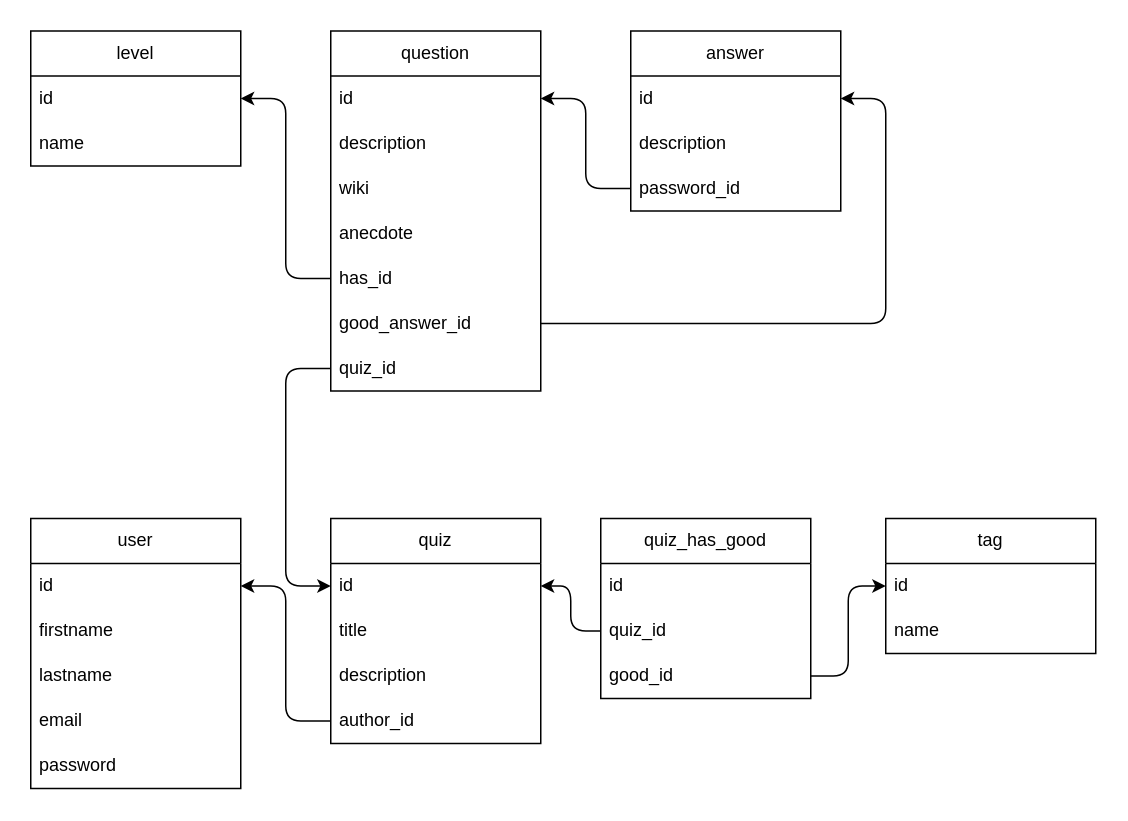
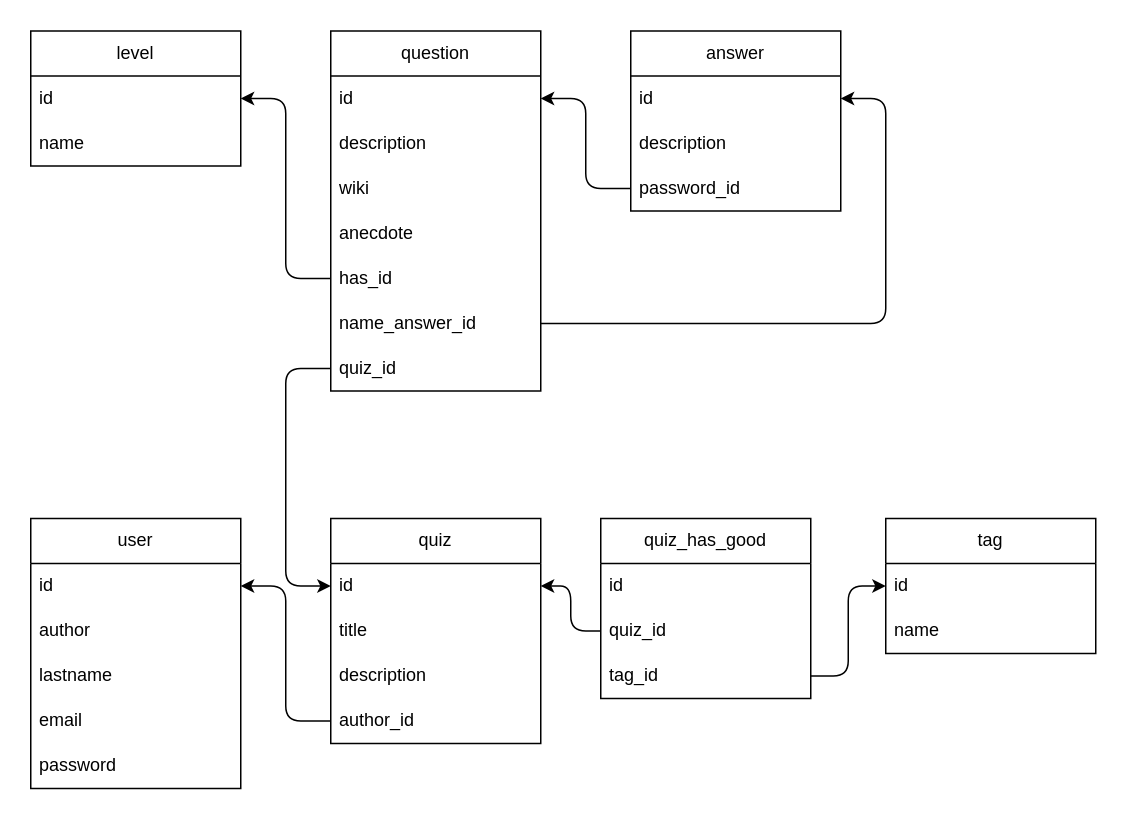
node "good_answer_id": label "good_answer_id" -> "name_answer_id"
node "firstname": label "firstname" -> "author"
node "good_id": label "good_id" -> "tag_id"
